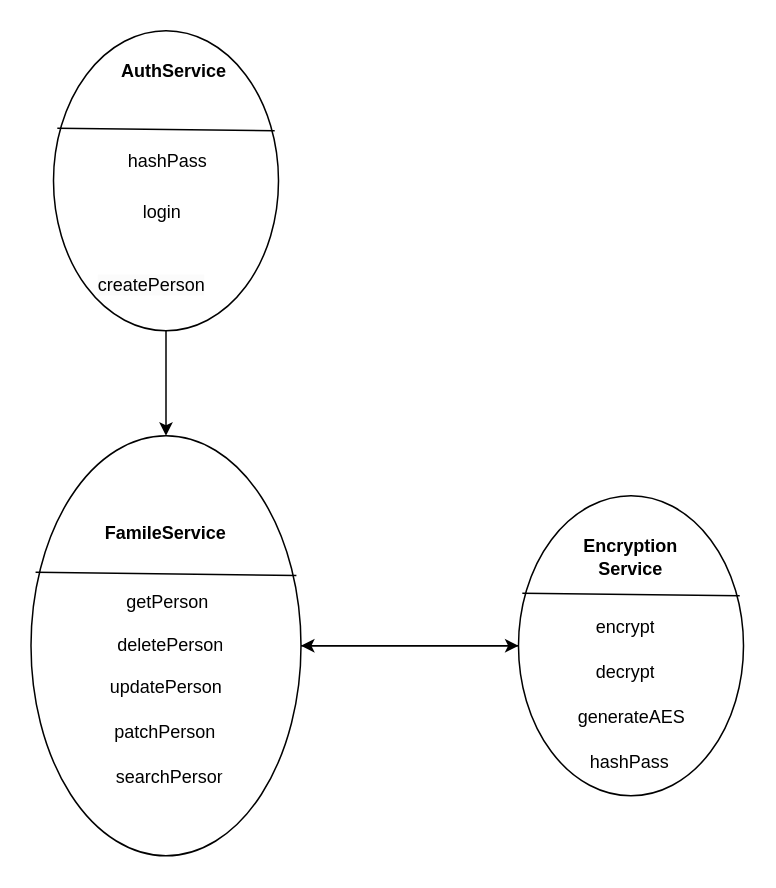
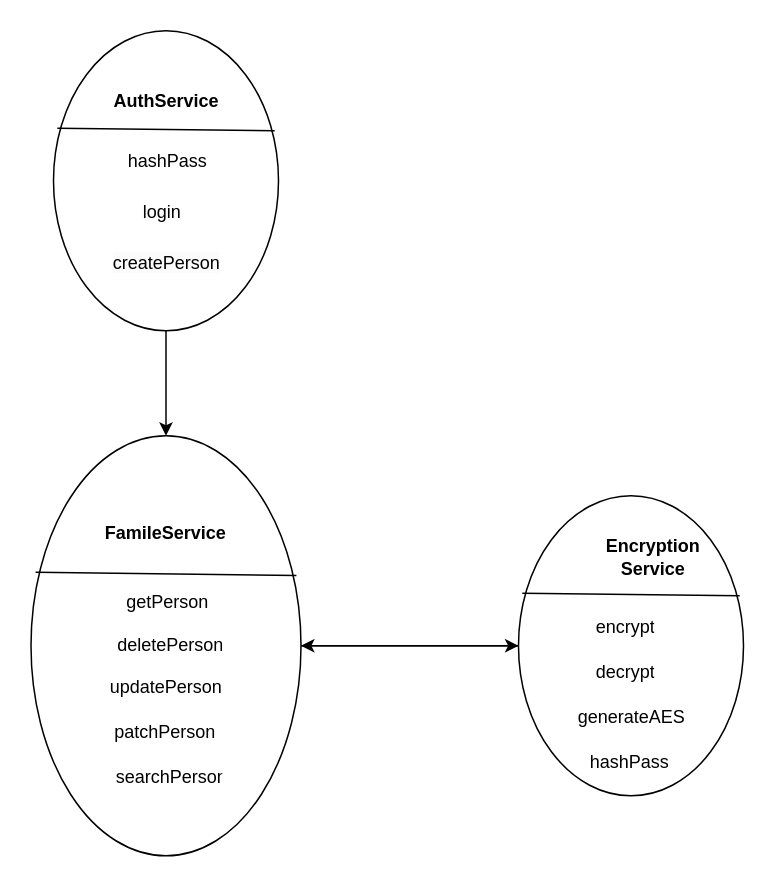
node "AuthService": moved (173, 71) -> (166, 101)
node "createPerson": moved (151, 295) -> (166, 273)
node "Encryption Service": moved (631, 558) -> (653, 558)
